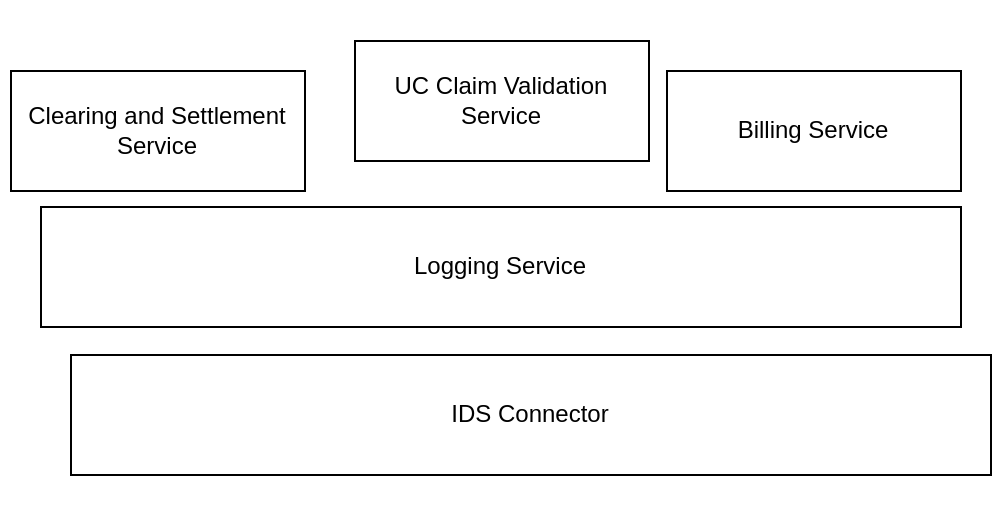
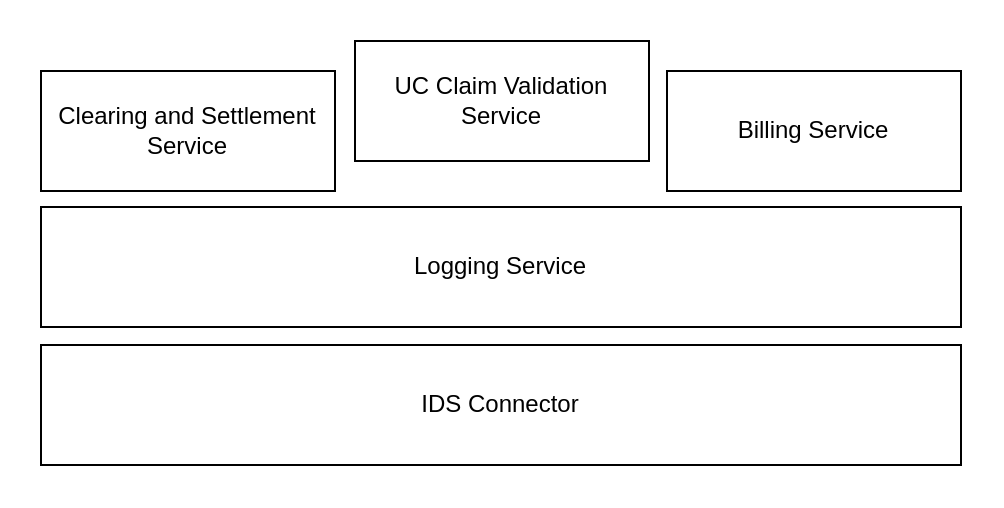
node "Clearing and Settlement Service": moved (158, 131) -> (188, 131)
node "IDS Connector": moved (531, 415) -> (501, 405)
